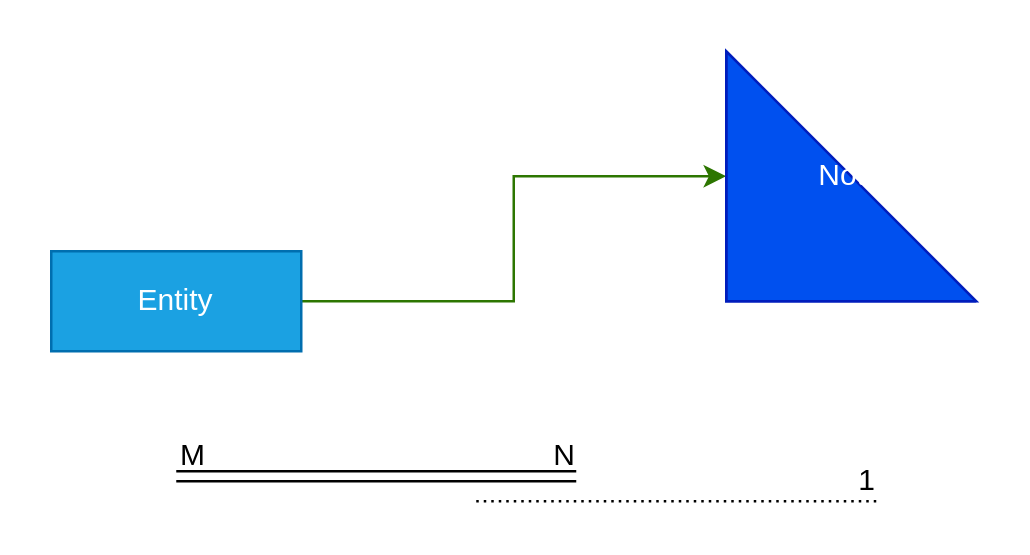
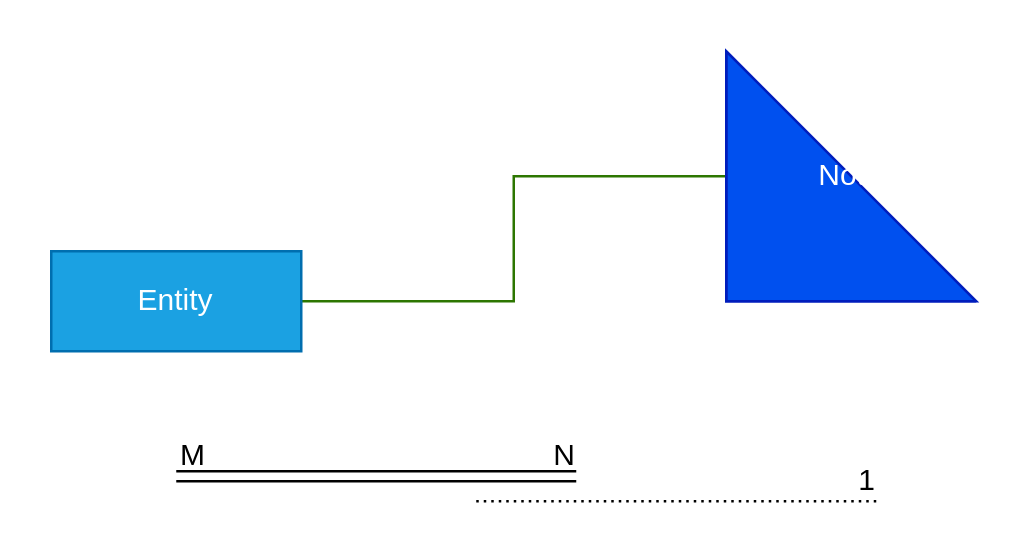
edge "Entity" -> "Note": arrowhead classic -> none
